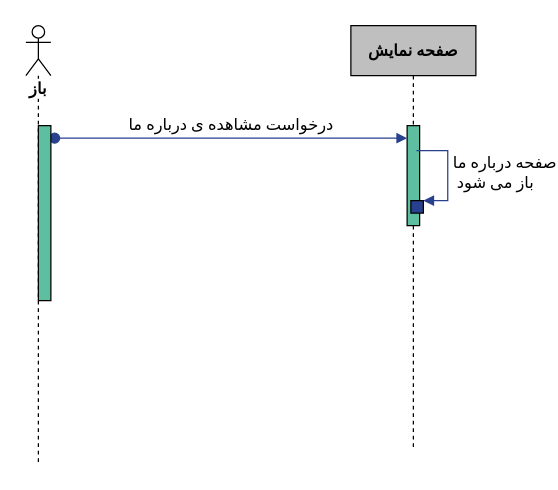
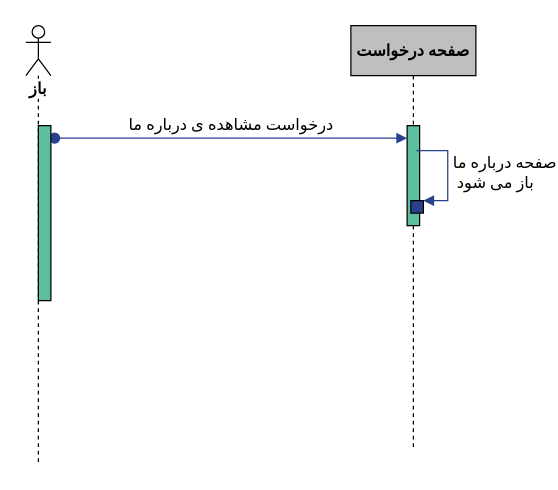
node "صفحه نمایش": label "صفحه نمایش" -> "صفحه درخواست"
